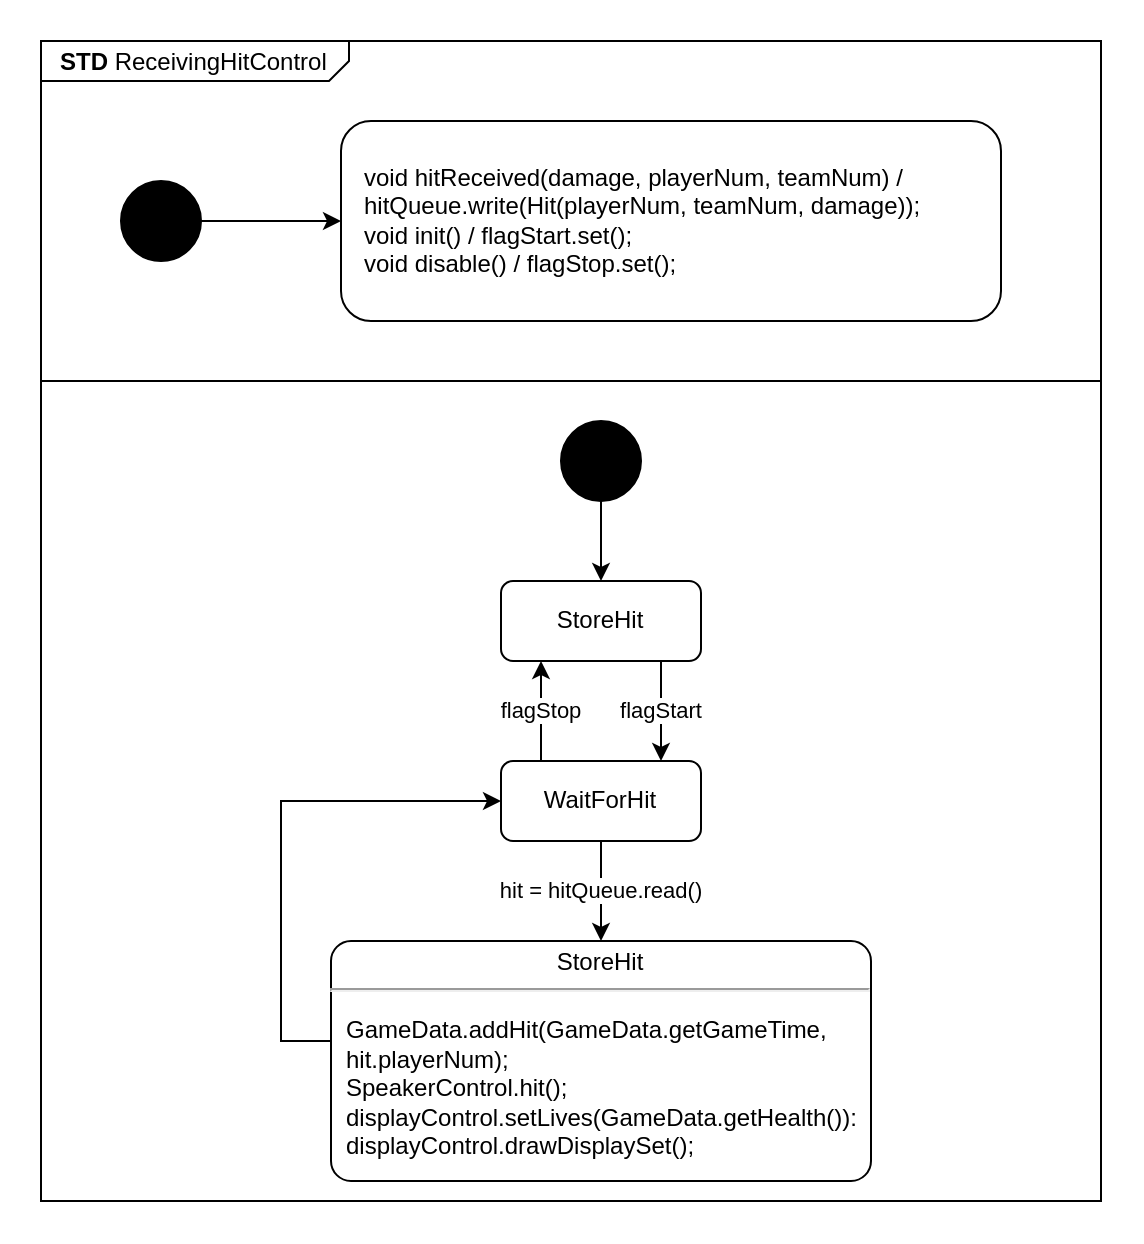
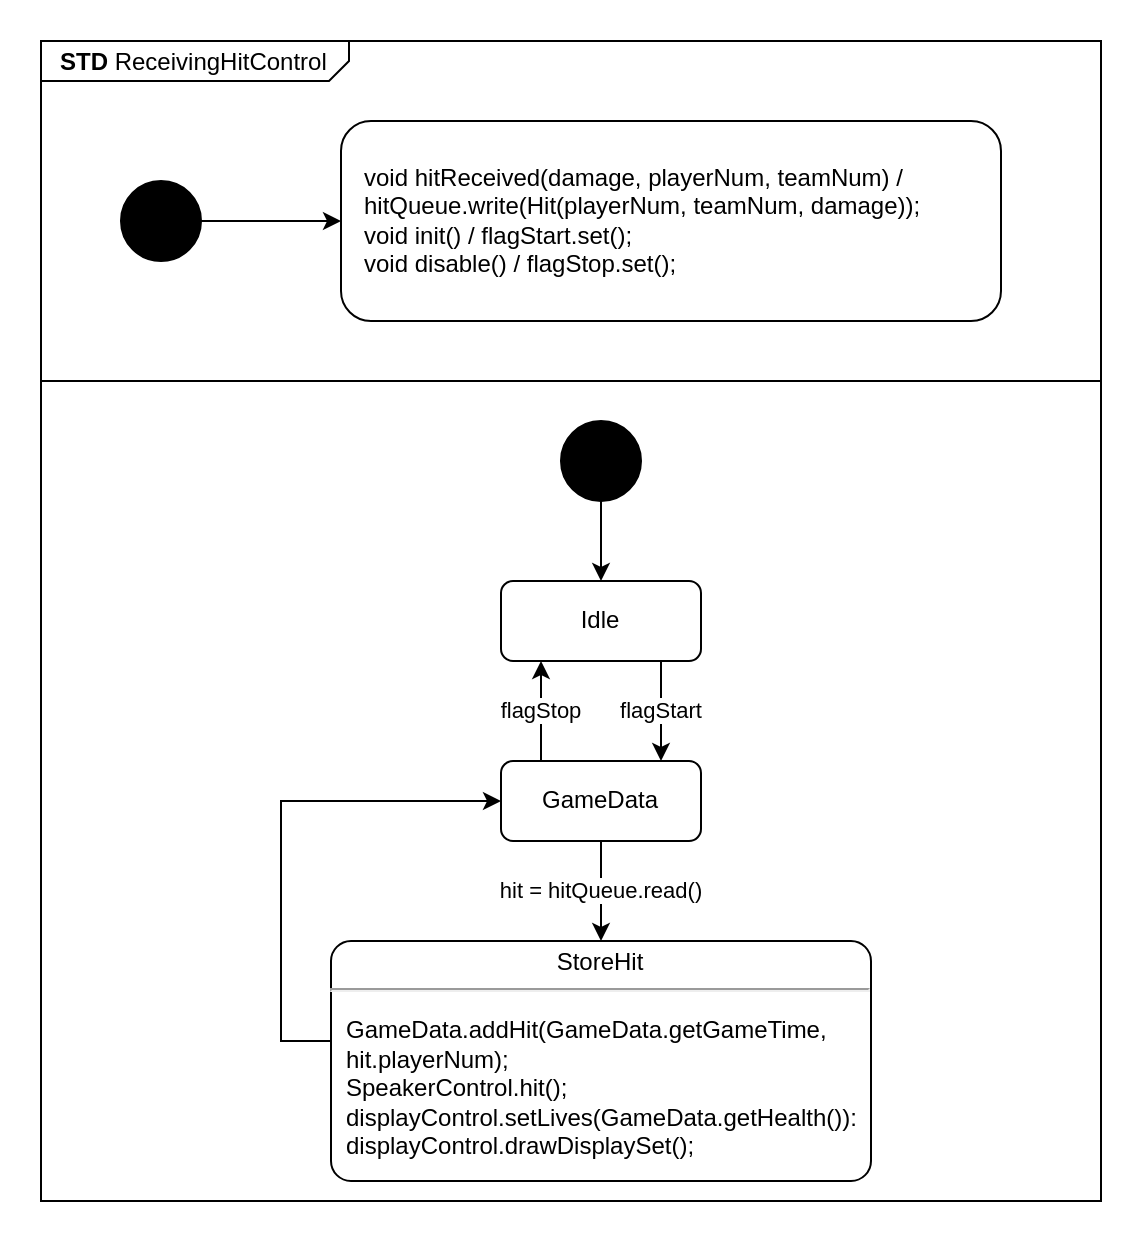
node "StoreHit": label "StoreHit" -> "Idle"
node "WaitForHit": label "WaitForHit" -> "GameData"
